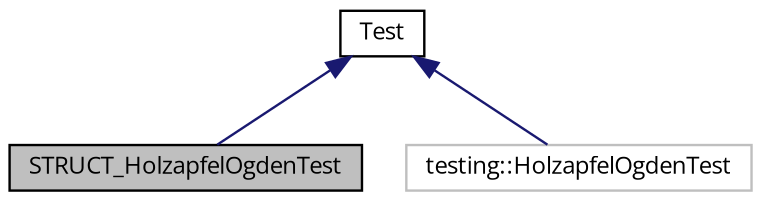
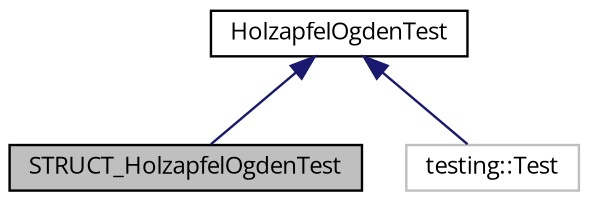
node "Test": label "Test" -> "HolzapfelOgdenTest"
node "testing::HolzapfelOgdenTest": label "testing::HolzapfelOgdenTest" -> "testing::Test"
